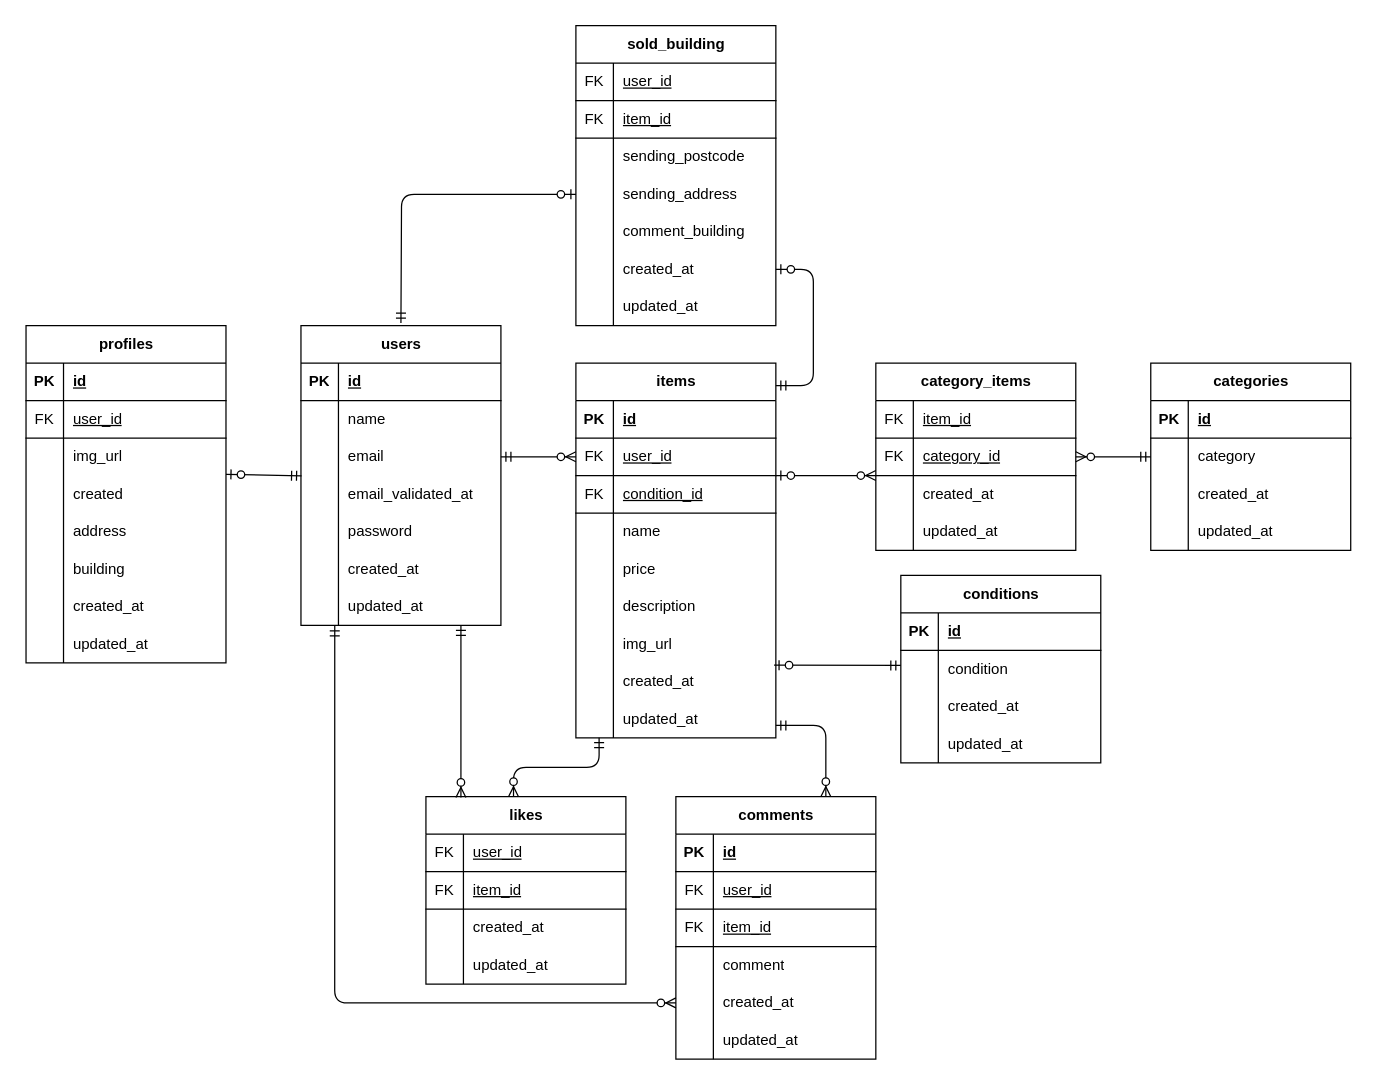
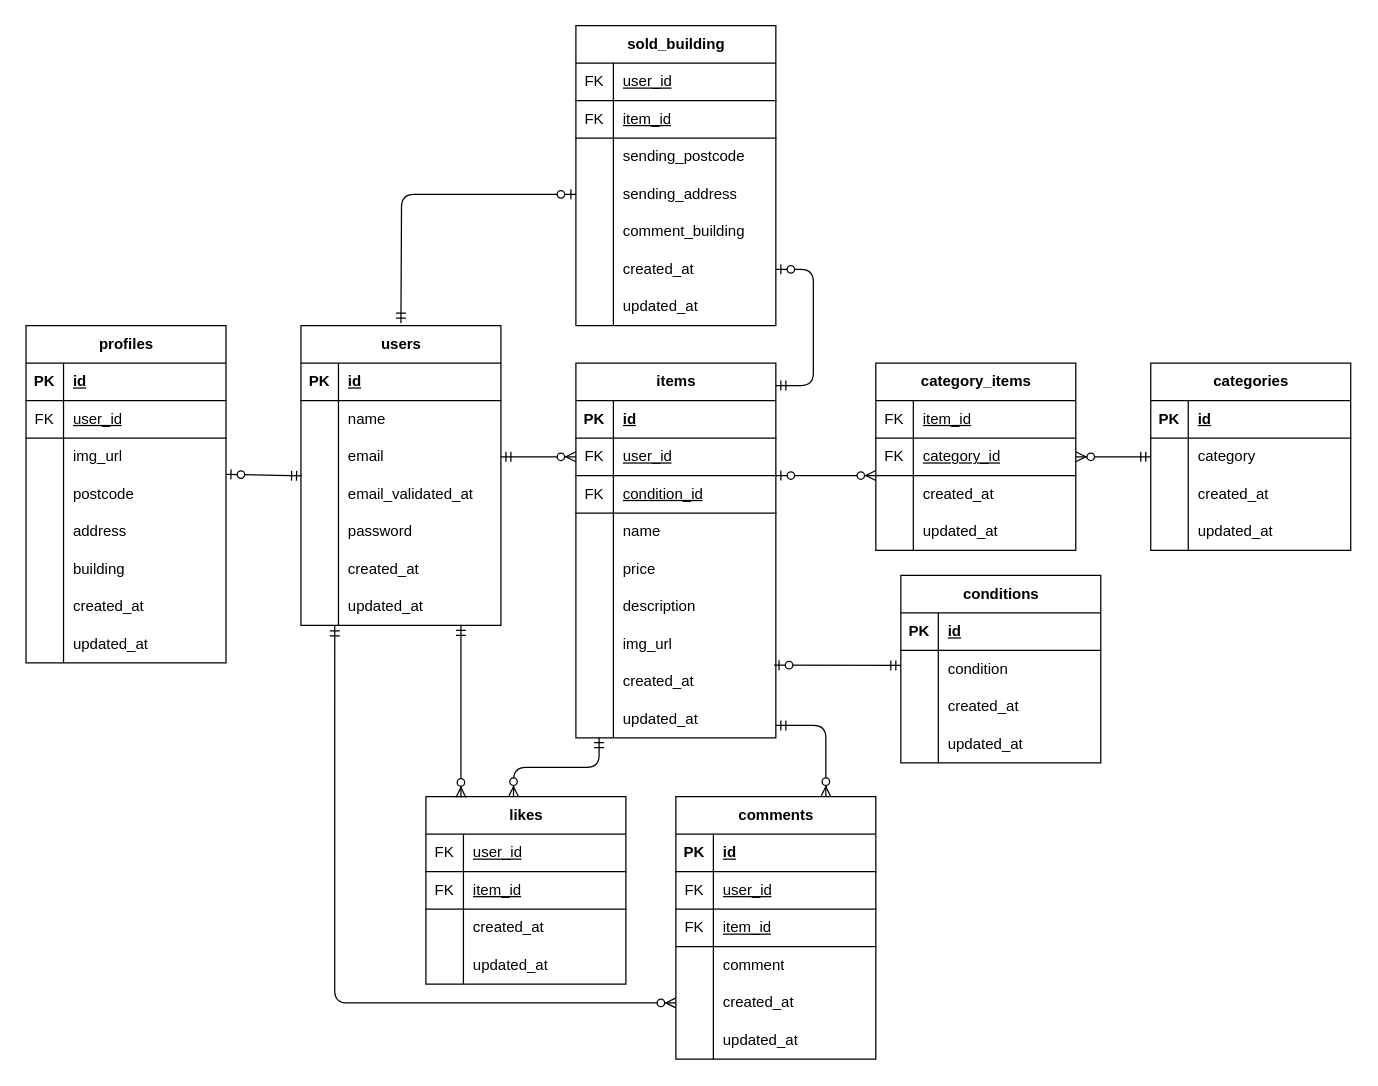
node "created": label "created" -> "postcode"
